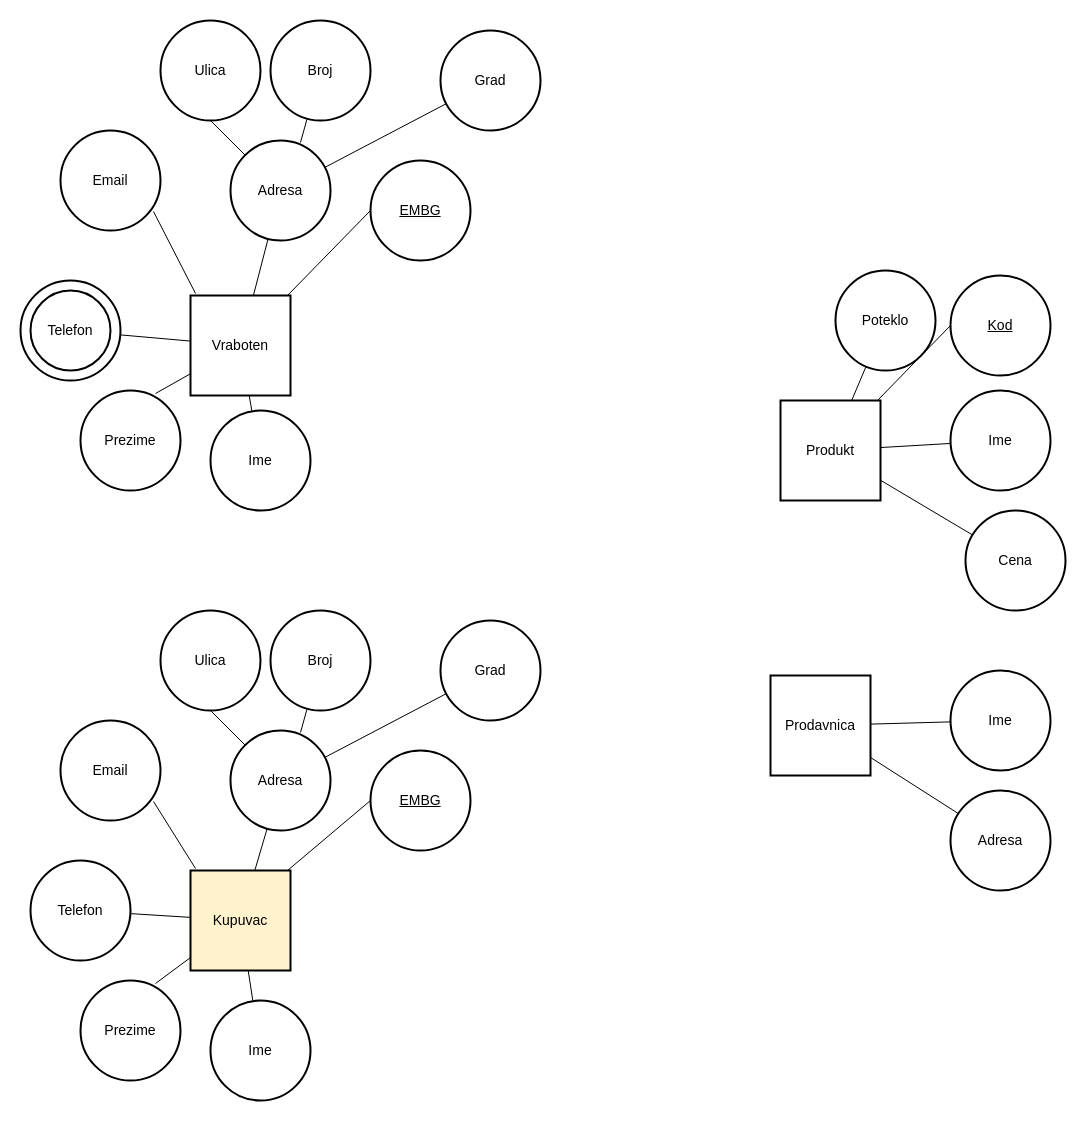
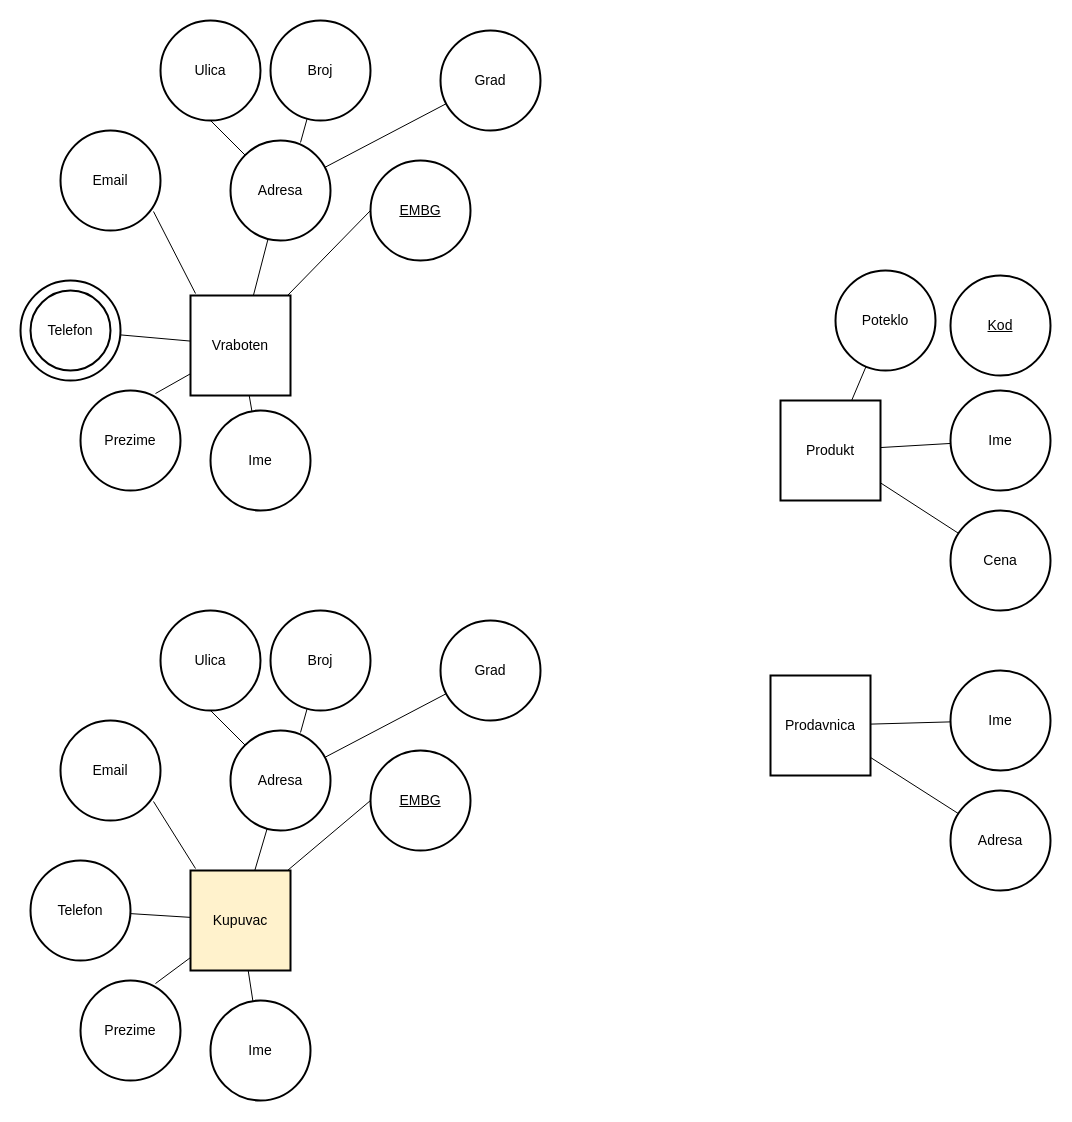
edge "Kod" -- "Produkt": removed
node "Cena": moved (1016, 561) -> (1001, 561)
